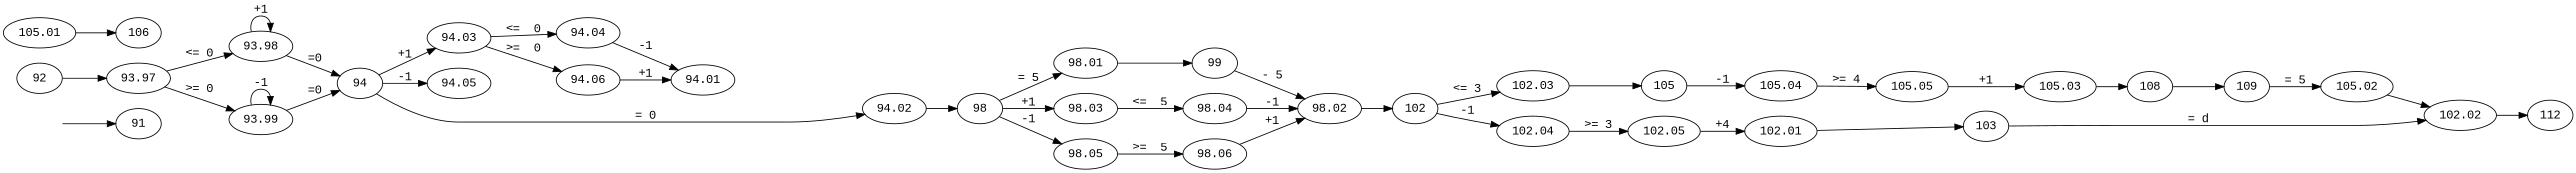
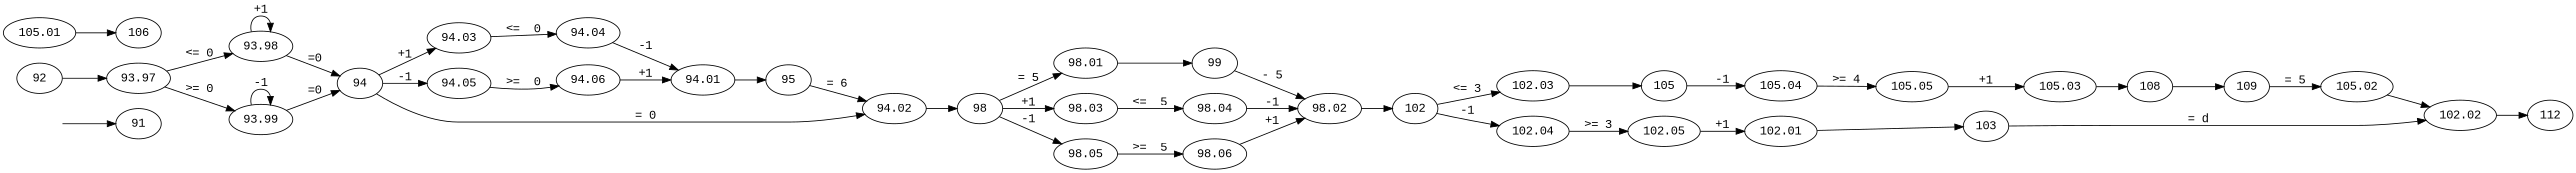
edge "94.03" -> "94.06": now "94.05" -> "94.06"
node "95": added
edge "102.05" -> "102.01": label "+4" -> "+1"
